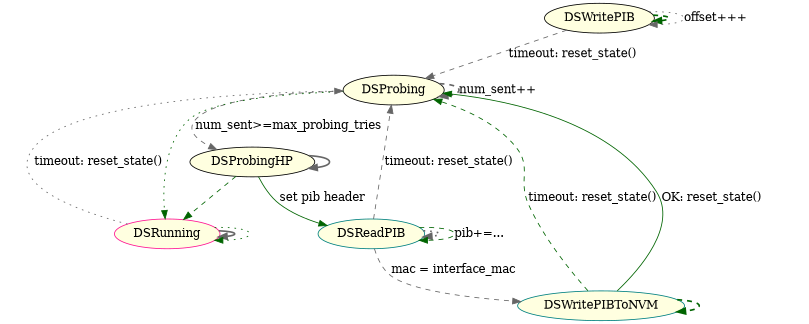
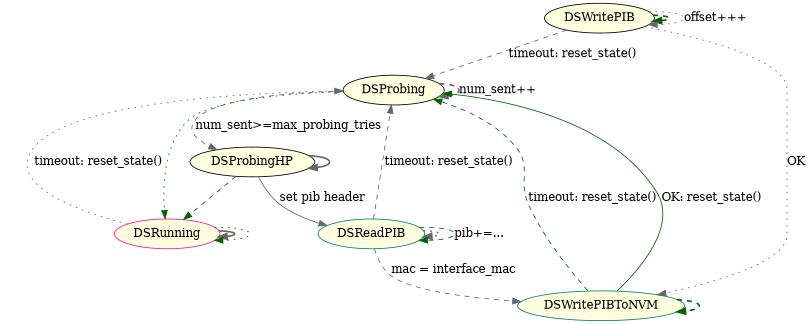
edge "DSWritePIB" -> "DSWritePIBToNVM": added, label "OK"
edge "DSProbingHP" -> "DSReadPIB": color darkgreen -> gray40
